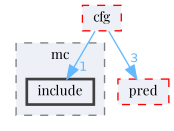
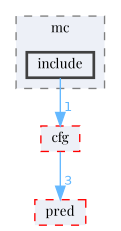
edge "cfg" -> "include": reversed
